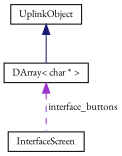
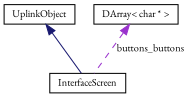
edge "DArray< char * >" -> "UplinkObject": now "InterfaceScreen" -> "UplinkObject"
edge "InterfaceScreen" -> "DArray< char * >": label " interface_buttons" -> " buttons_buttons"
